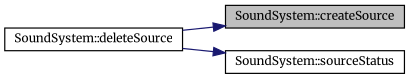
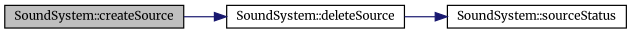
edge "SoundSystem::deleteSource" -> "SoundSystem::createSource": reversed
